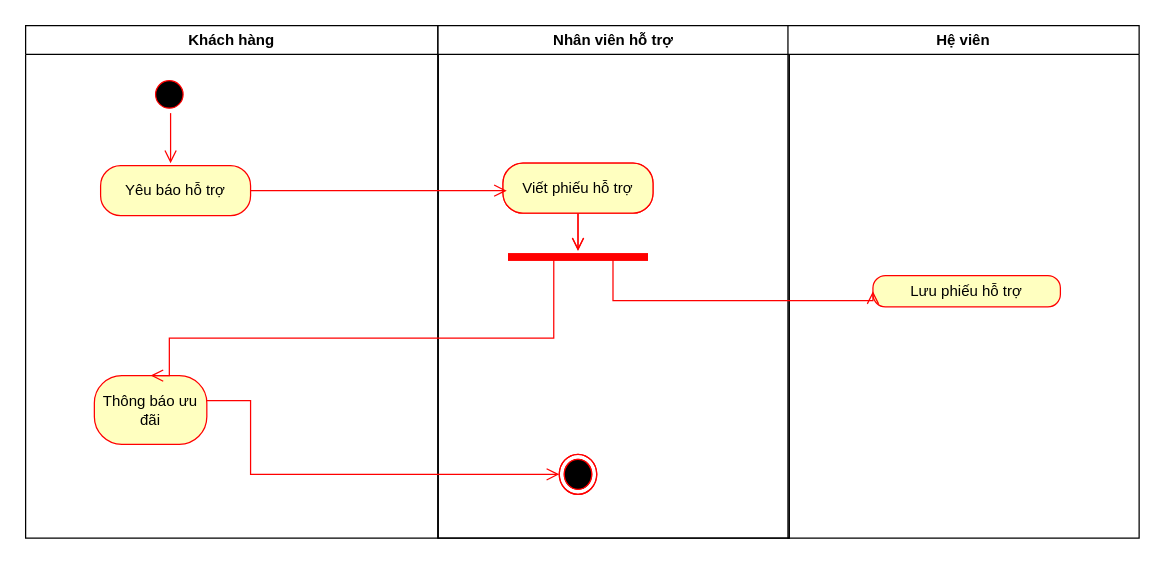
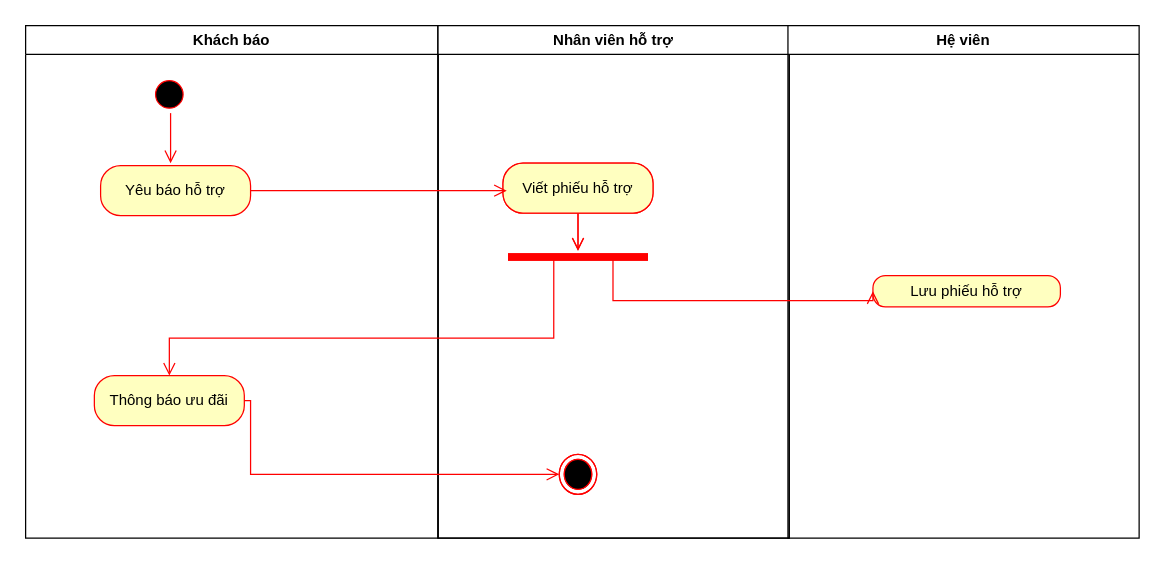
node "Khách hàng": label "Khách hàng" -> "Khách báo"
node "Thông báo ưu đãi": size 113x69 -> 150x50
